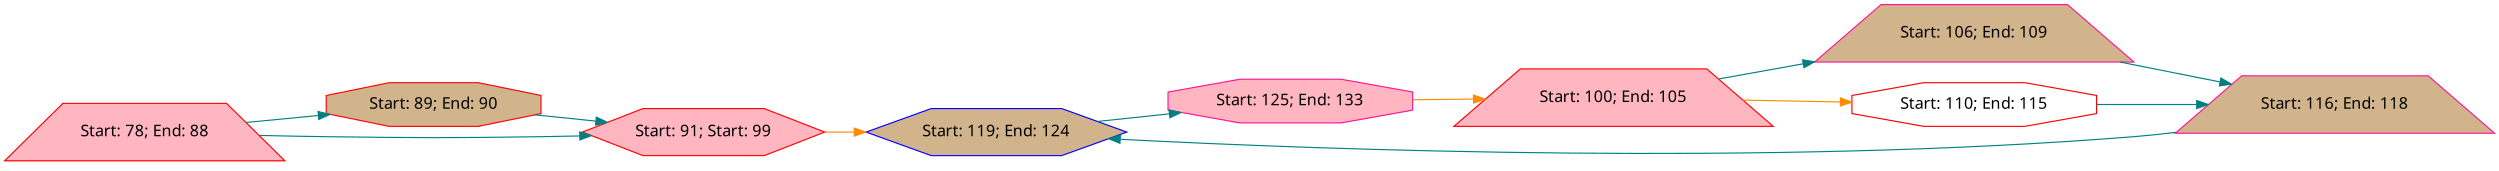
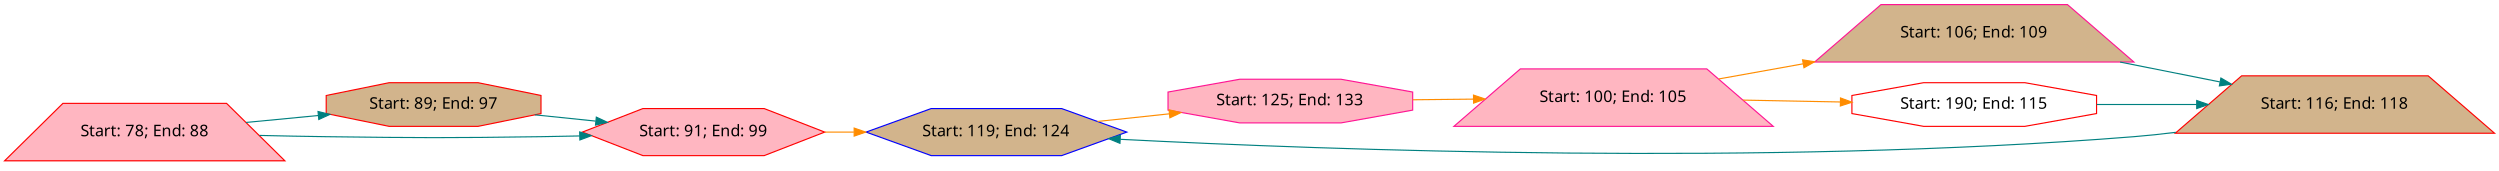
edge "Start: 100; End: 105" -> "Start: 106; End: 109": color teal -> darkorange
node "Start: 100; End: 105": color red -> deeppink
node "Start: 89; End: 90": label "Start: 89; End: 90" -> "Start: 89; End: 97"
node "Start: 110; End: 115": label "Start: 110; End: 115" -> "Start: 190; End: 115"
node "Start: 116; End: 118": color deeppink -> red
edge "Start: 119; End: 124" -> "Start: 125; End: 133": color teal -> darkorange
node "Start: 91; Start: 99": label "Start: 91; Start: 99" -> "Start: 91; End: 99"
